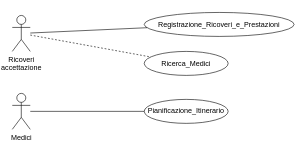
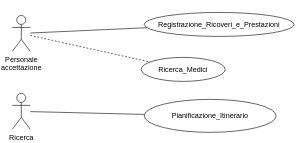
node "Ricerca_Medici": moved (186, 63) -> (183, 69)
node "Ricoveri accettazione": label "Ricoveri accettazione" -> "Personale accettazione"
node "Pianificazione_Itinerario": size 84x24 -> 132x33
node "Medici": label "Medici" -> "Ricerca"
